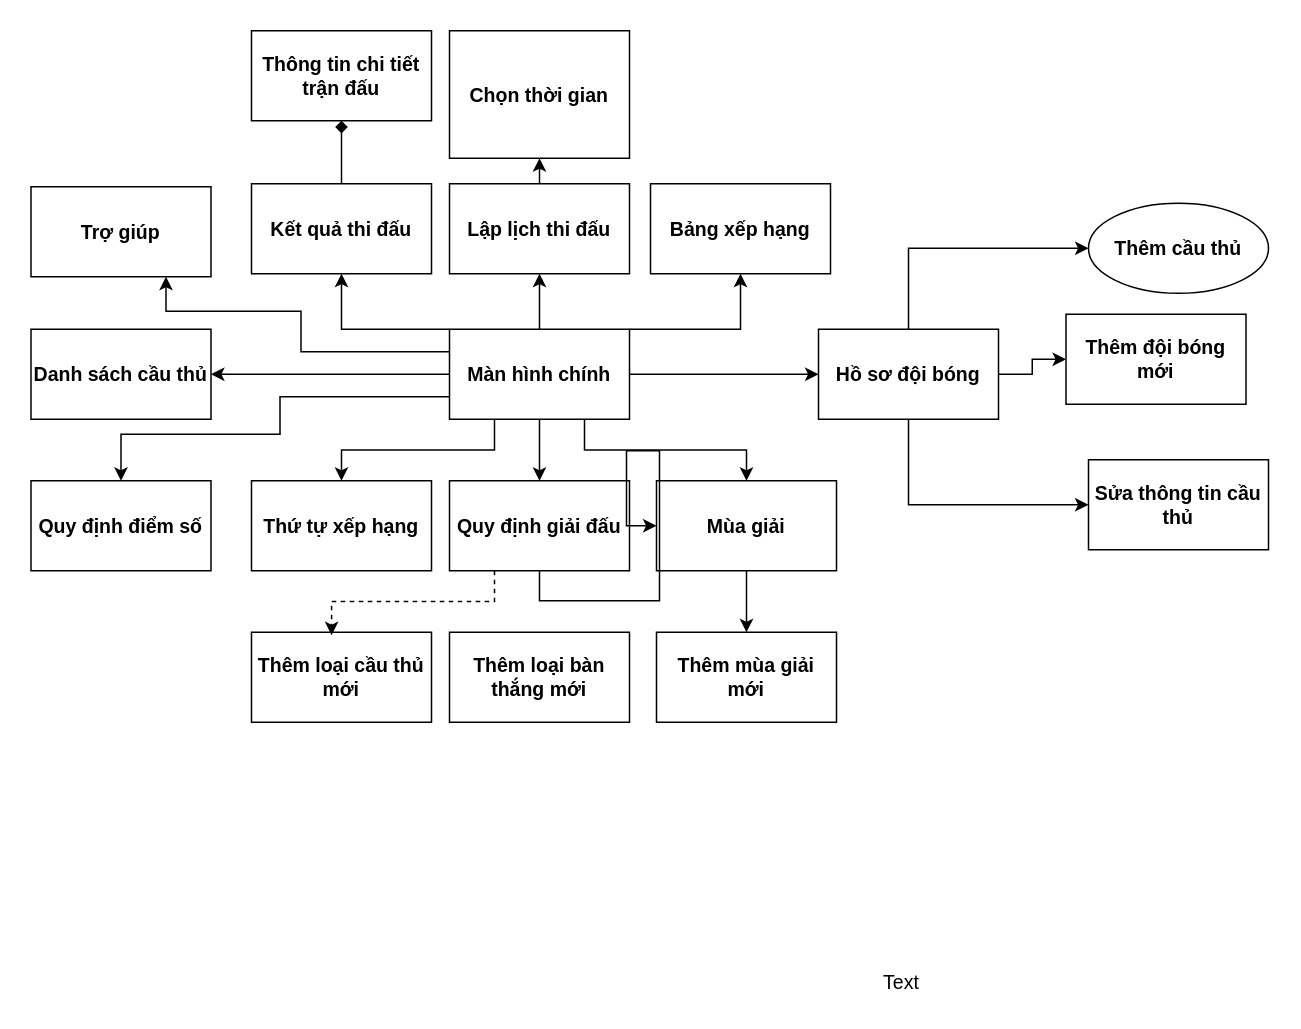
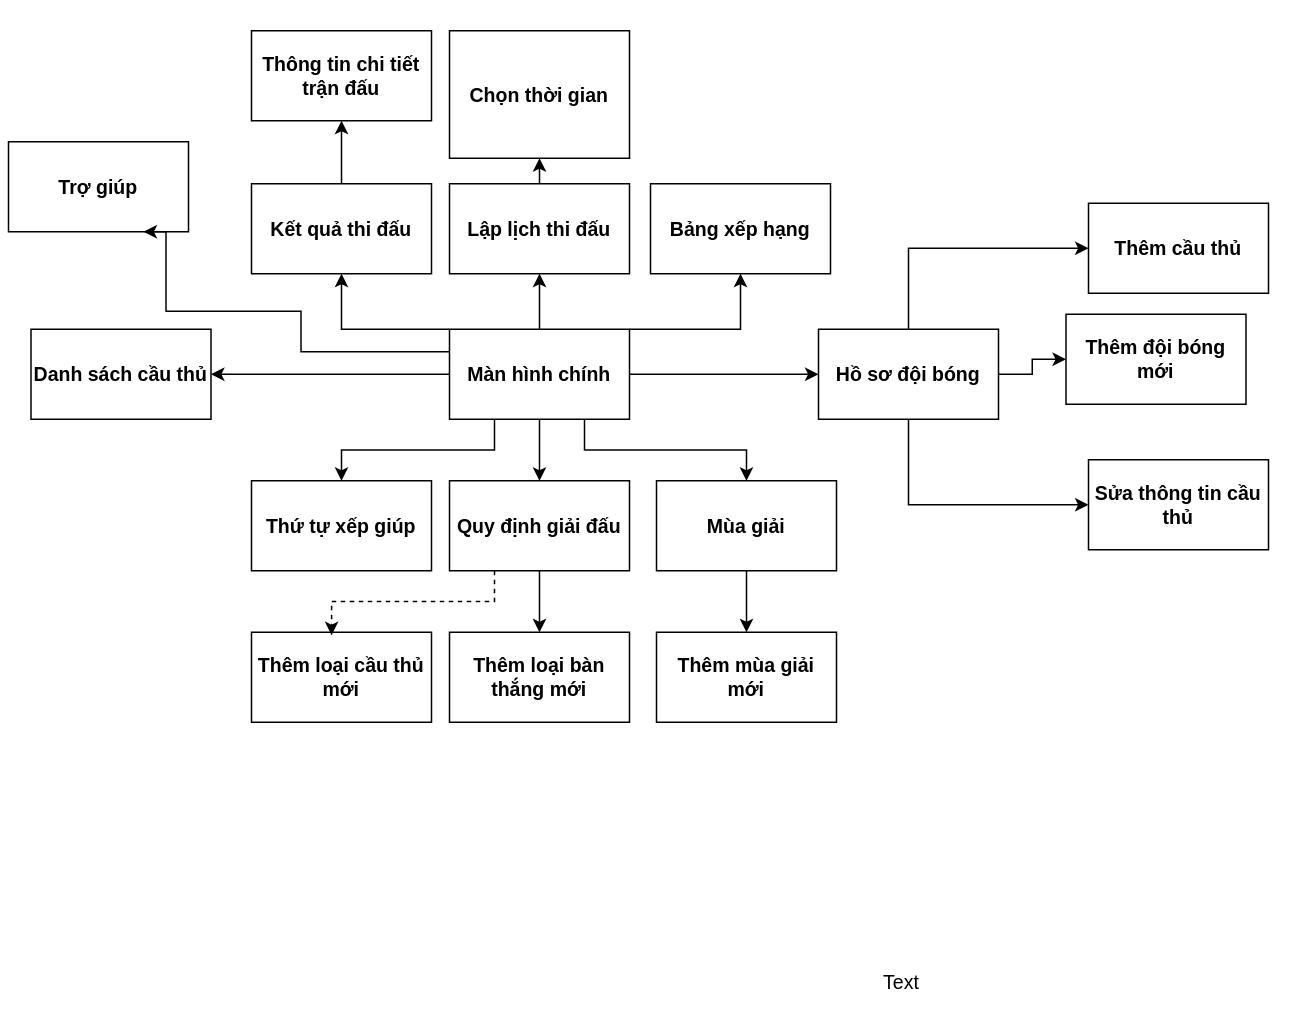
edge "Kết quả thi đấu" -> "Thông tin chi tiết trận đấu": arrowhead diamond -> classic
node "Trợ giúp": moved (121, 232) -> (98, 187)
node "Thêm cầu thủ": shape ellipse -> rectangle
edge "Màn hình chính" -> "Quy định điểm số": removed
node "Quy định điểm số": removed
node "Thứ tự xếp hạng": label "Thứ tự xếp hạng" -> "Thứ tự xếp giúp"
edge "Quy định giải đấu" -> "Mùa giải": now "Quy định giải đấu" -> "Thêm loại bàn thắng mới"
